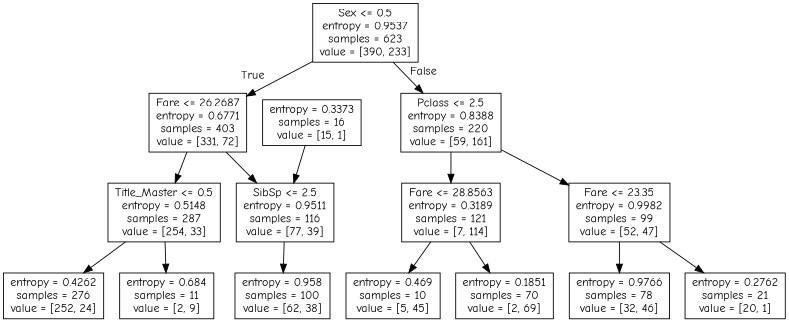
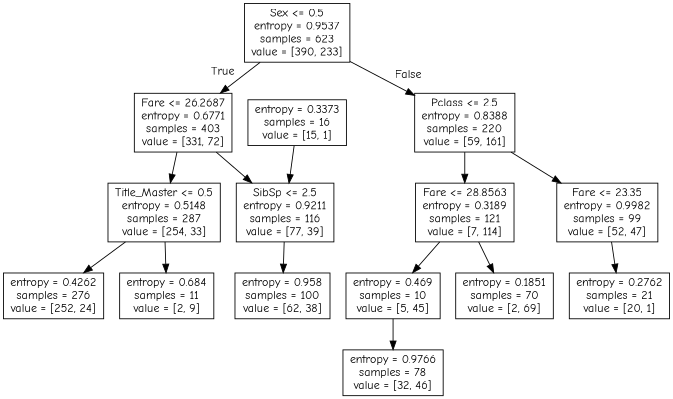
node "SibSp <= 2.5 entropy = 0.9511 samples = 116 value = [77, 39]": label "SibSp <= 2.5 entropy = 0.9511 samples = 116 value = [77, 39]" -> "SibSp <= 2.5 entropy = 0.9211 samples = 116 value = [77, 39]"
edge "Fare <= 23.35 entropy = 0.9982 samples = 99 value = [52, 47]" -> "entropy = 0.9766 samples = 78 value = [32, 46]": now "entropy = 0.469 samples = 10 value = [5, 45]" -> "entropy = 0.9766 samples = 78 value = [32, 46]"
